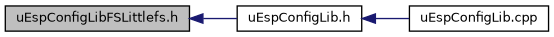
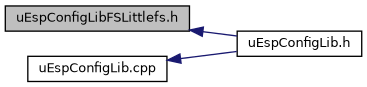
edge "uEspConfigLib.cpp" -> "uEspConfigLib.h": reversed
